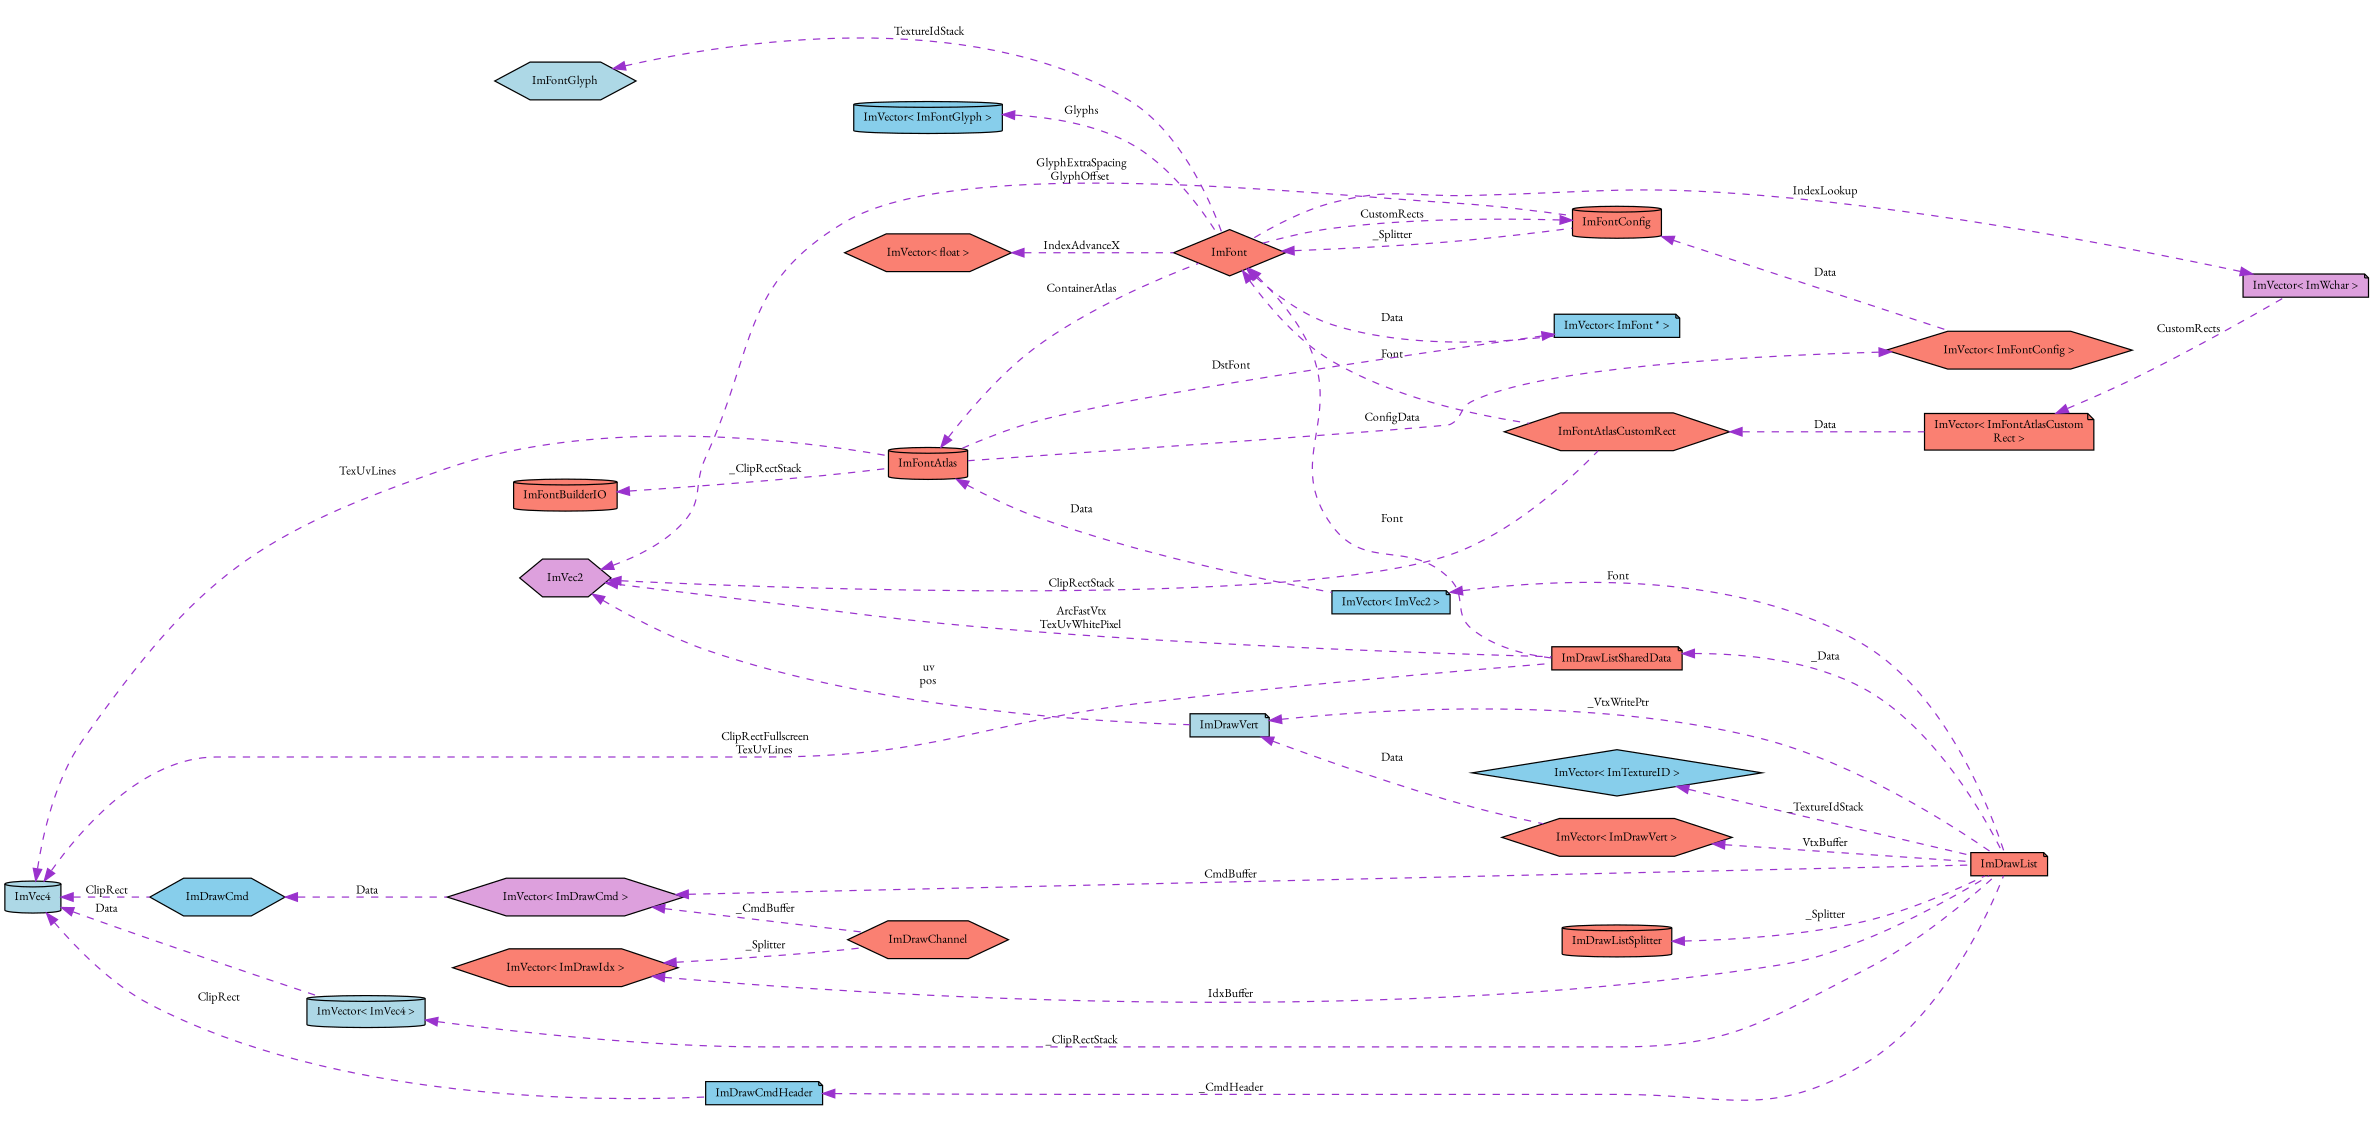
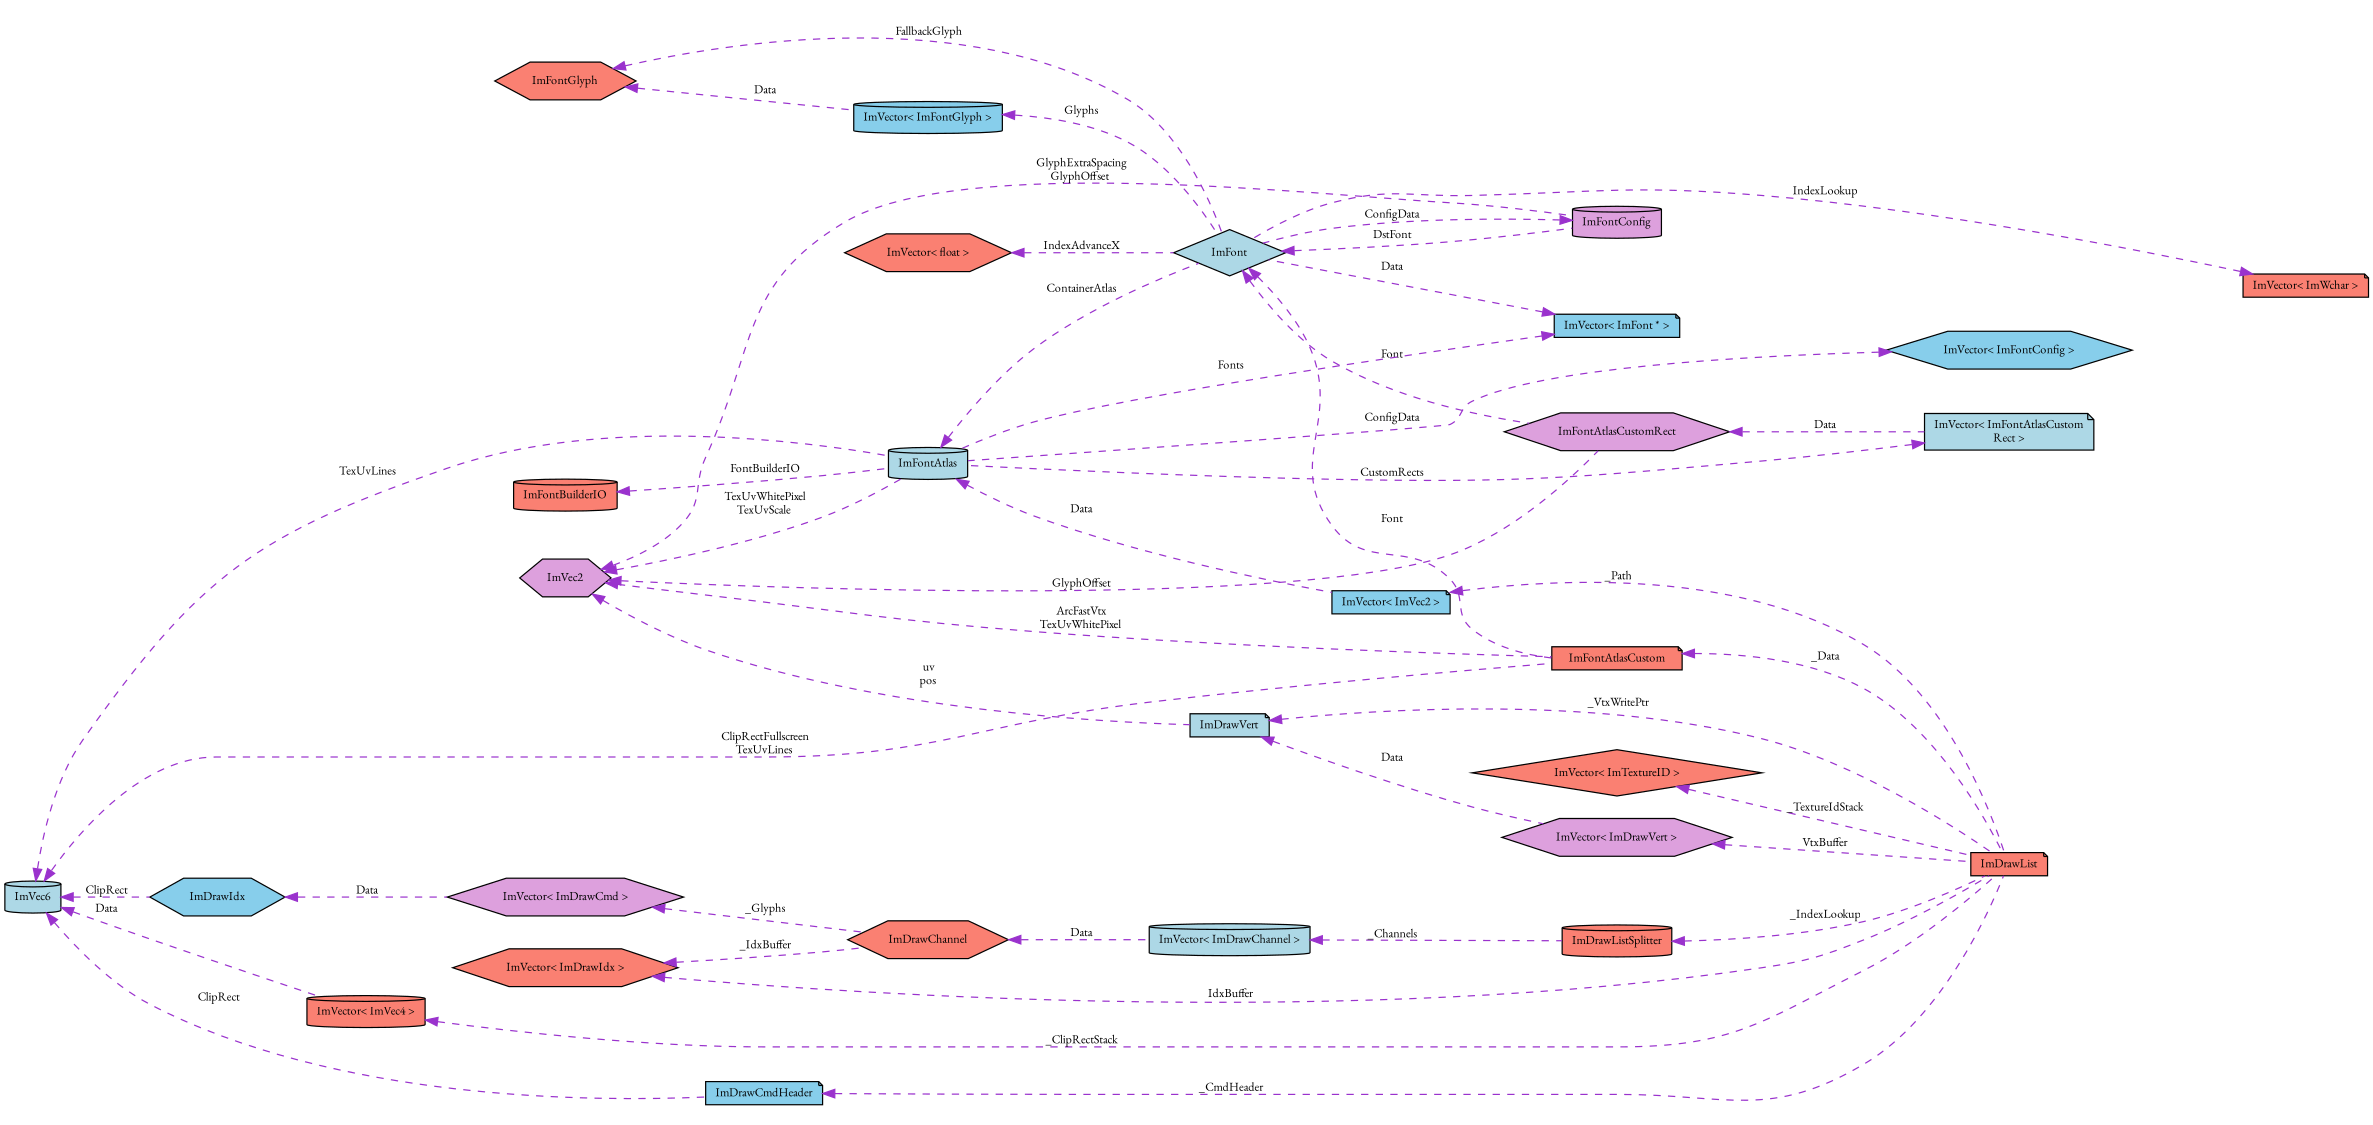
edge "ImFont" -> "ImFontGlyph": label " TextureIdStack" -> " FallbackGlyph"
node "ImFontGlyph": fillcolor lightblue -> salmon
edge "ImVector< ImFontGlyph >" -> "ImFontGlyph": added, label "Data"
edge "ImFont" -> "ImFontConfig": label " CustomRects" -> " ConfigData"
node "ImFontConfig": fillcolor salmon -> plum
edge "ImFontConfig" -> "ImFont": label " _Splitter" -> " DstFont"
node "ImFont": fillcolor salmon -> lightblue
edge "ImVector< ImFontConfig >" -> "ImFontConfig": removed, label "Data"
node "ImVector< ImWchar >": fillcolor plum -> salmon
edge "ImVector< ImFont * >" -> "ImFont": reversed
node "ImVector< ImFontConfig >": fillcolor salmon -> skyblue
edge "ImVector< ImWchar >" -> "ImVector< ImFontAtlasCustom Rect >": now "ImFontAtlas" -> "ImVector< ImFontAtlasCustom Rect >"
edge "ImFontAtlas" -> "ImVector< ImFont * >": label " DstFont" -> " Fonts"
node "ImFontAtlasCustomRect": fillcolor salmon -> plum
node "ImVector< ImFontAtlasCustom Rect >": fillcolor salmon -> lightblue
node "ImFontAtlas": fillcolor salmon -> lightblue
edge "ImFontAtlas" -> "ImFontBuilderIO": label " _ClipRectStack" -> " FontBuilderIO"
edge "ImFontAtlas" -> "ImVec2": added, label "TexUvWhitePixel TexUvScale"
edge "ImDrawList" -> "ImVector< ImVec2 >": label " Font" -> " _Path"
edge "ImFontAtlasCustomRect" -> "ImVec2": label " ClipRectStack" -> " GlyphOffset"
node "ImDrawListSharedData": label "ImDrawListSharedData" -> "ImFontAtlasCustom"
node "ImVector< ImTextureID >": fillcolor skyblue -> salmon
node "ImVector< ImDrawVert >": fillcolor salmon -> plum
edge "ImDrawList" -> "ImVector< ImDrawCmd >": removed, label "CmdBuffer"
node "ImVec4": label "ImVec4" -> "ImVec6"
node "ImDrawCmd": label "ImDrawCmd" -> "ImDrawIdx"
edge "ImDrawChannel" -> "ImVector< ImDrawCmd >": label " _CmdBuffer" -> " _Glyphs"
edge "ImDrawList" -> "ImDrawListSplitter": label " _Splitter" -> " _IndexLookup"
node "ImVector< ImDrawChannel >": added
edge "ImDrawChannel" -> "ImVector< ImDrawIdx >": label " _Splitter" -> " _IdxBuffer"
node "ImVector< ImVec4 >": fillcolor lightblue -> salmon
